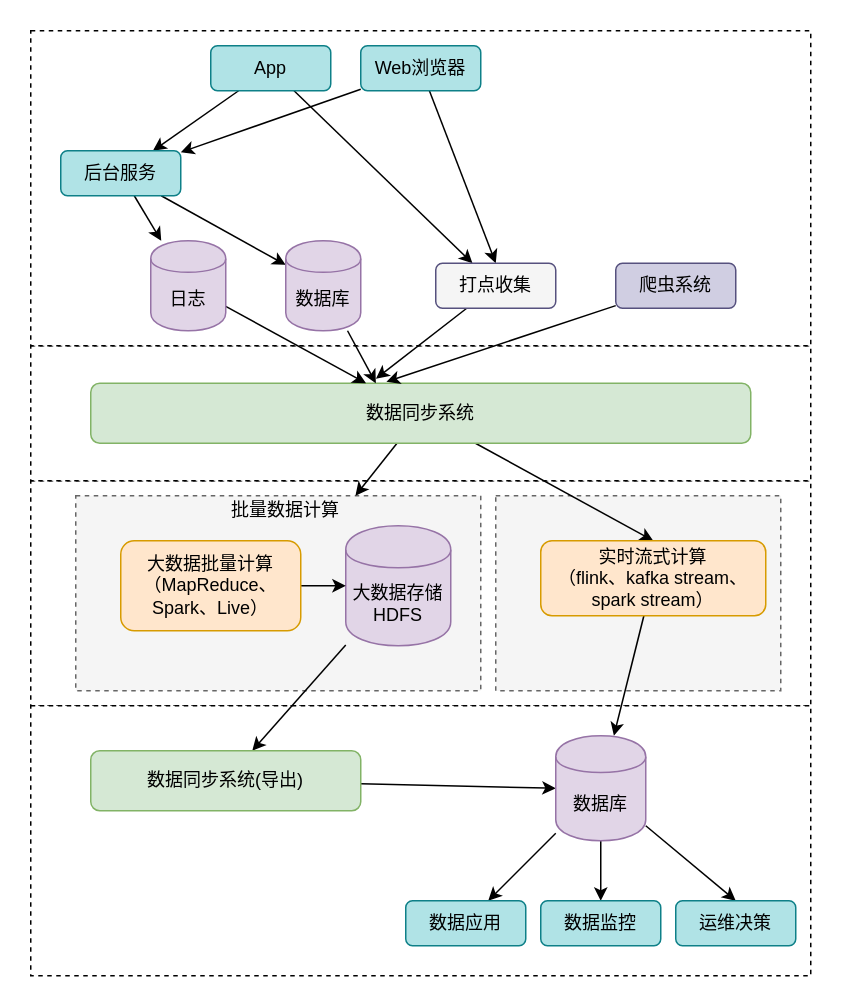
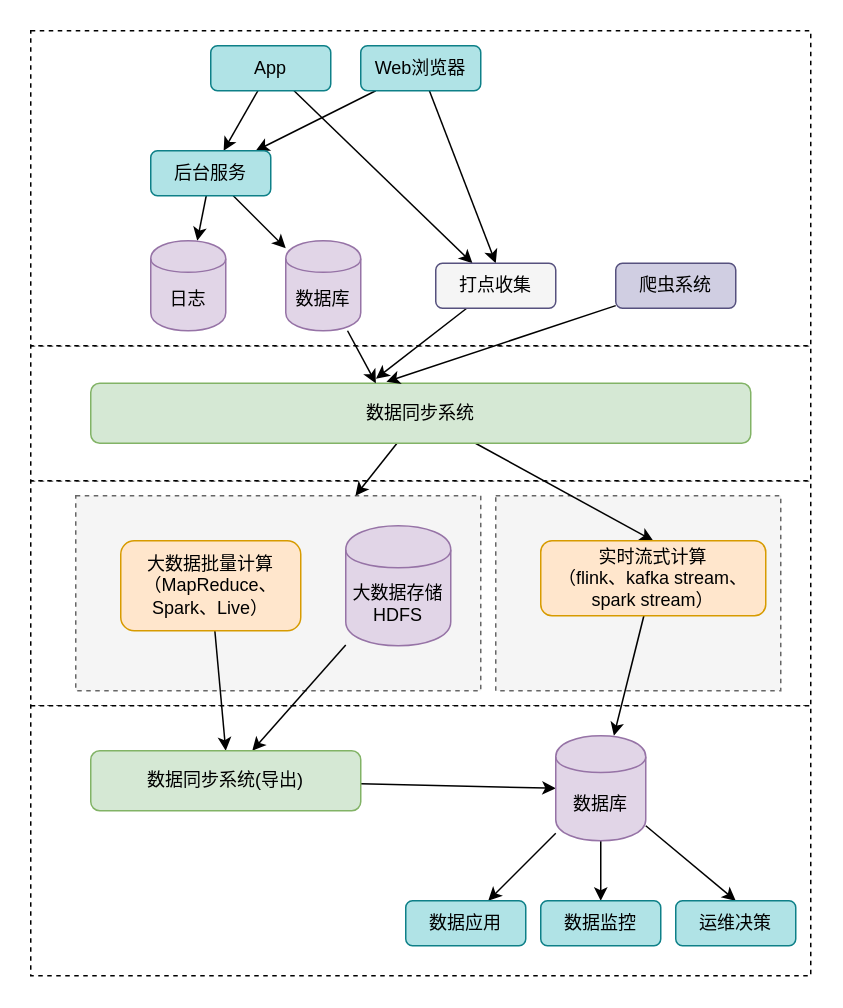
node "后台服务": moved (121, 173) -> (211, 173)
edge "日志" -> "数据同步系统": removed
node "批量数据计算": removed
edge "大数据批量计算 （MapReduce、Spark、Live）" -> "大数据存储 HDFS": now "大数据批量计算 （MapReduce、Spark、Live）" -> "数据同步系统(导出)"
